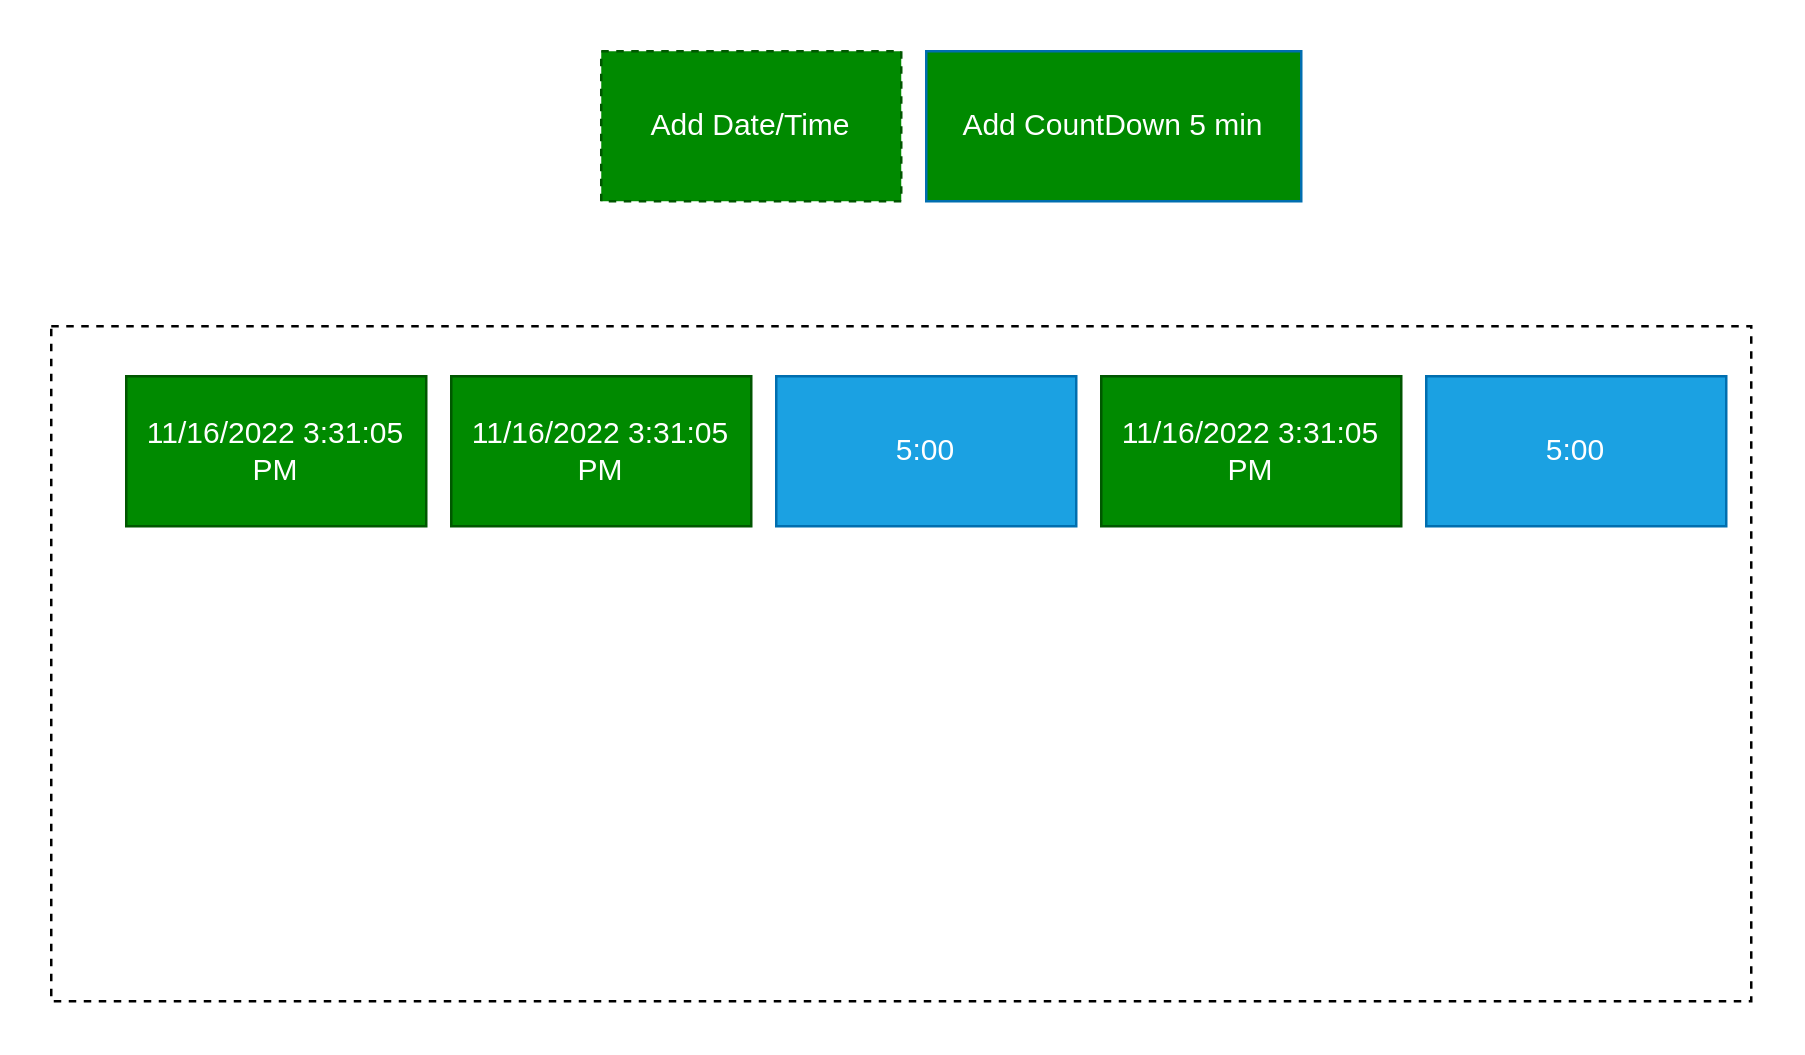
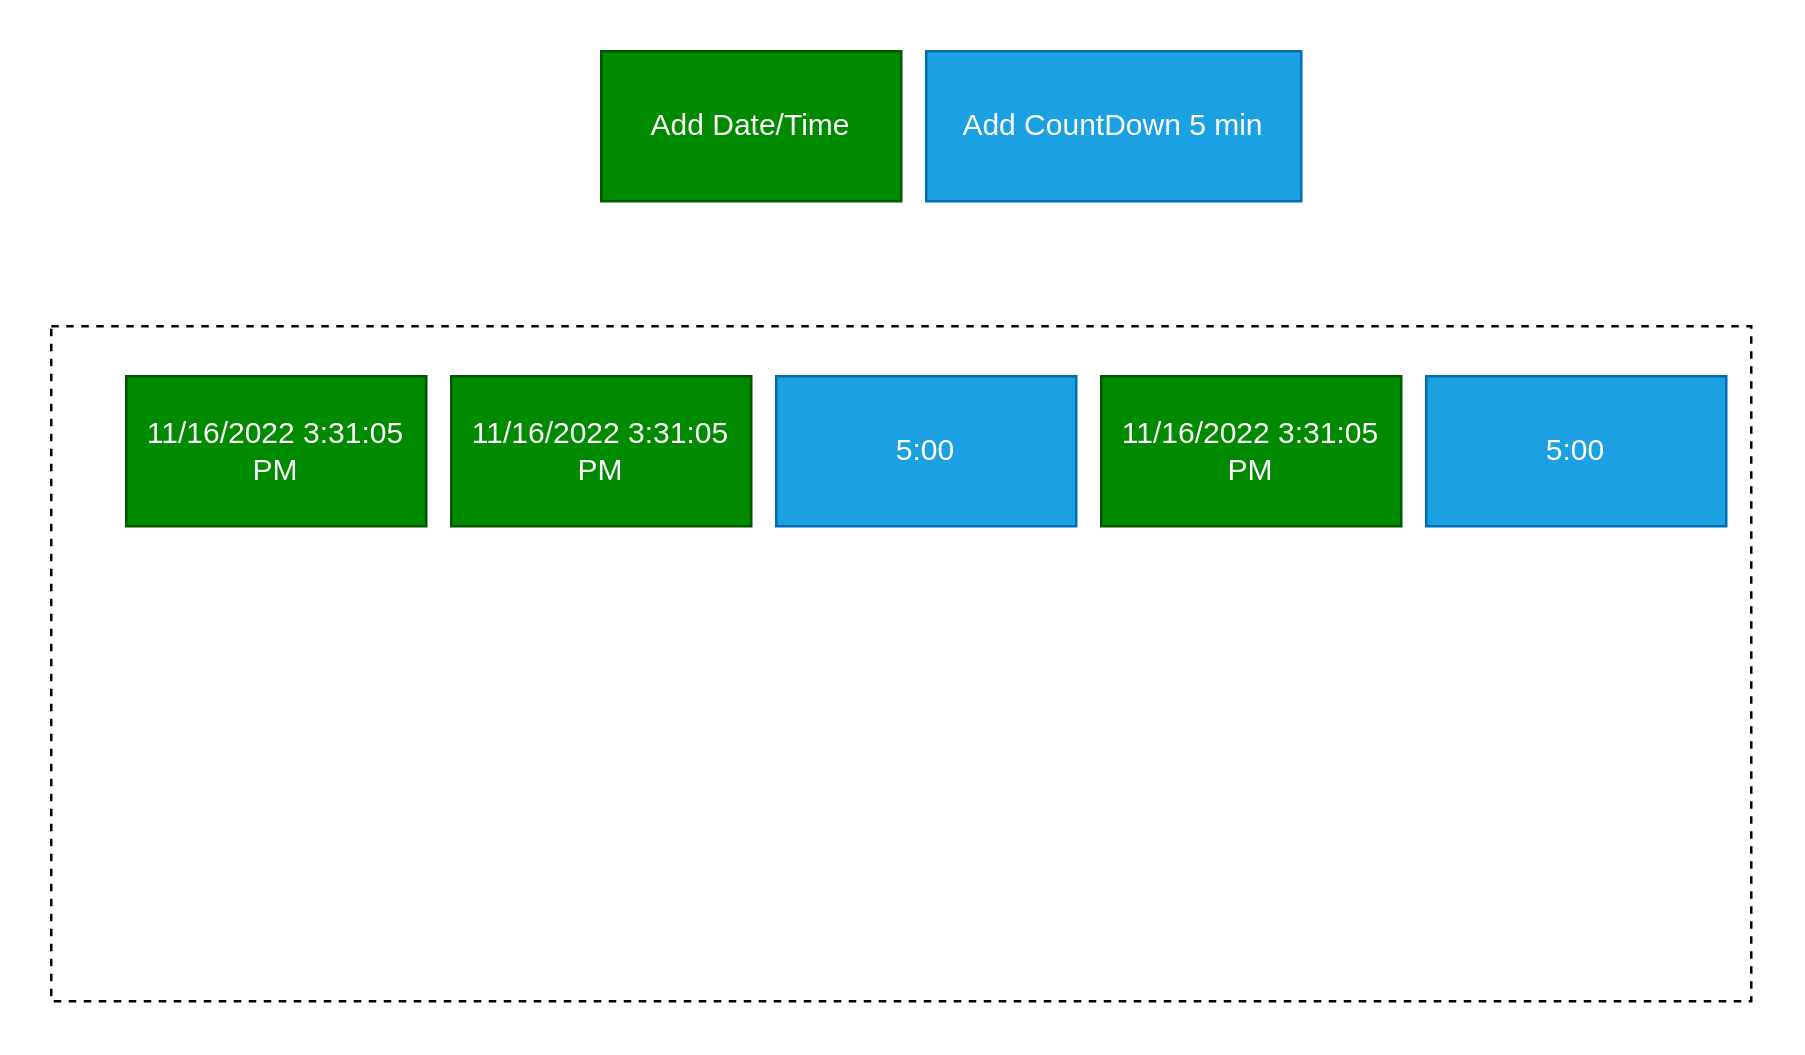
node "Add Date/Time": style dashed -> solid
node "Add CountDown 5 min": fillcolor #008a00 -> #1ba1e2
